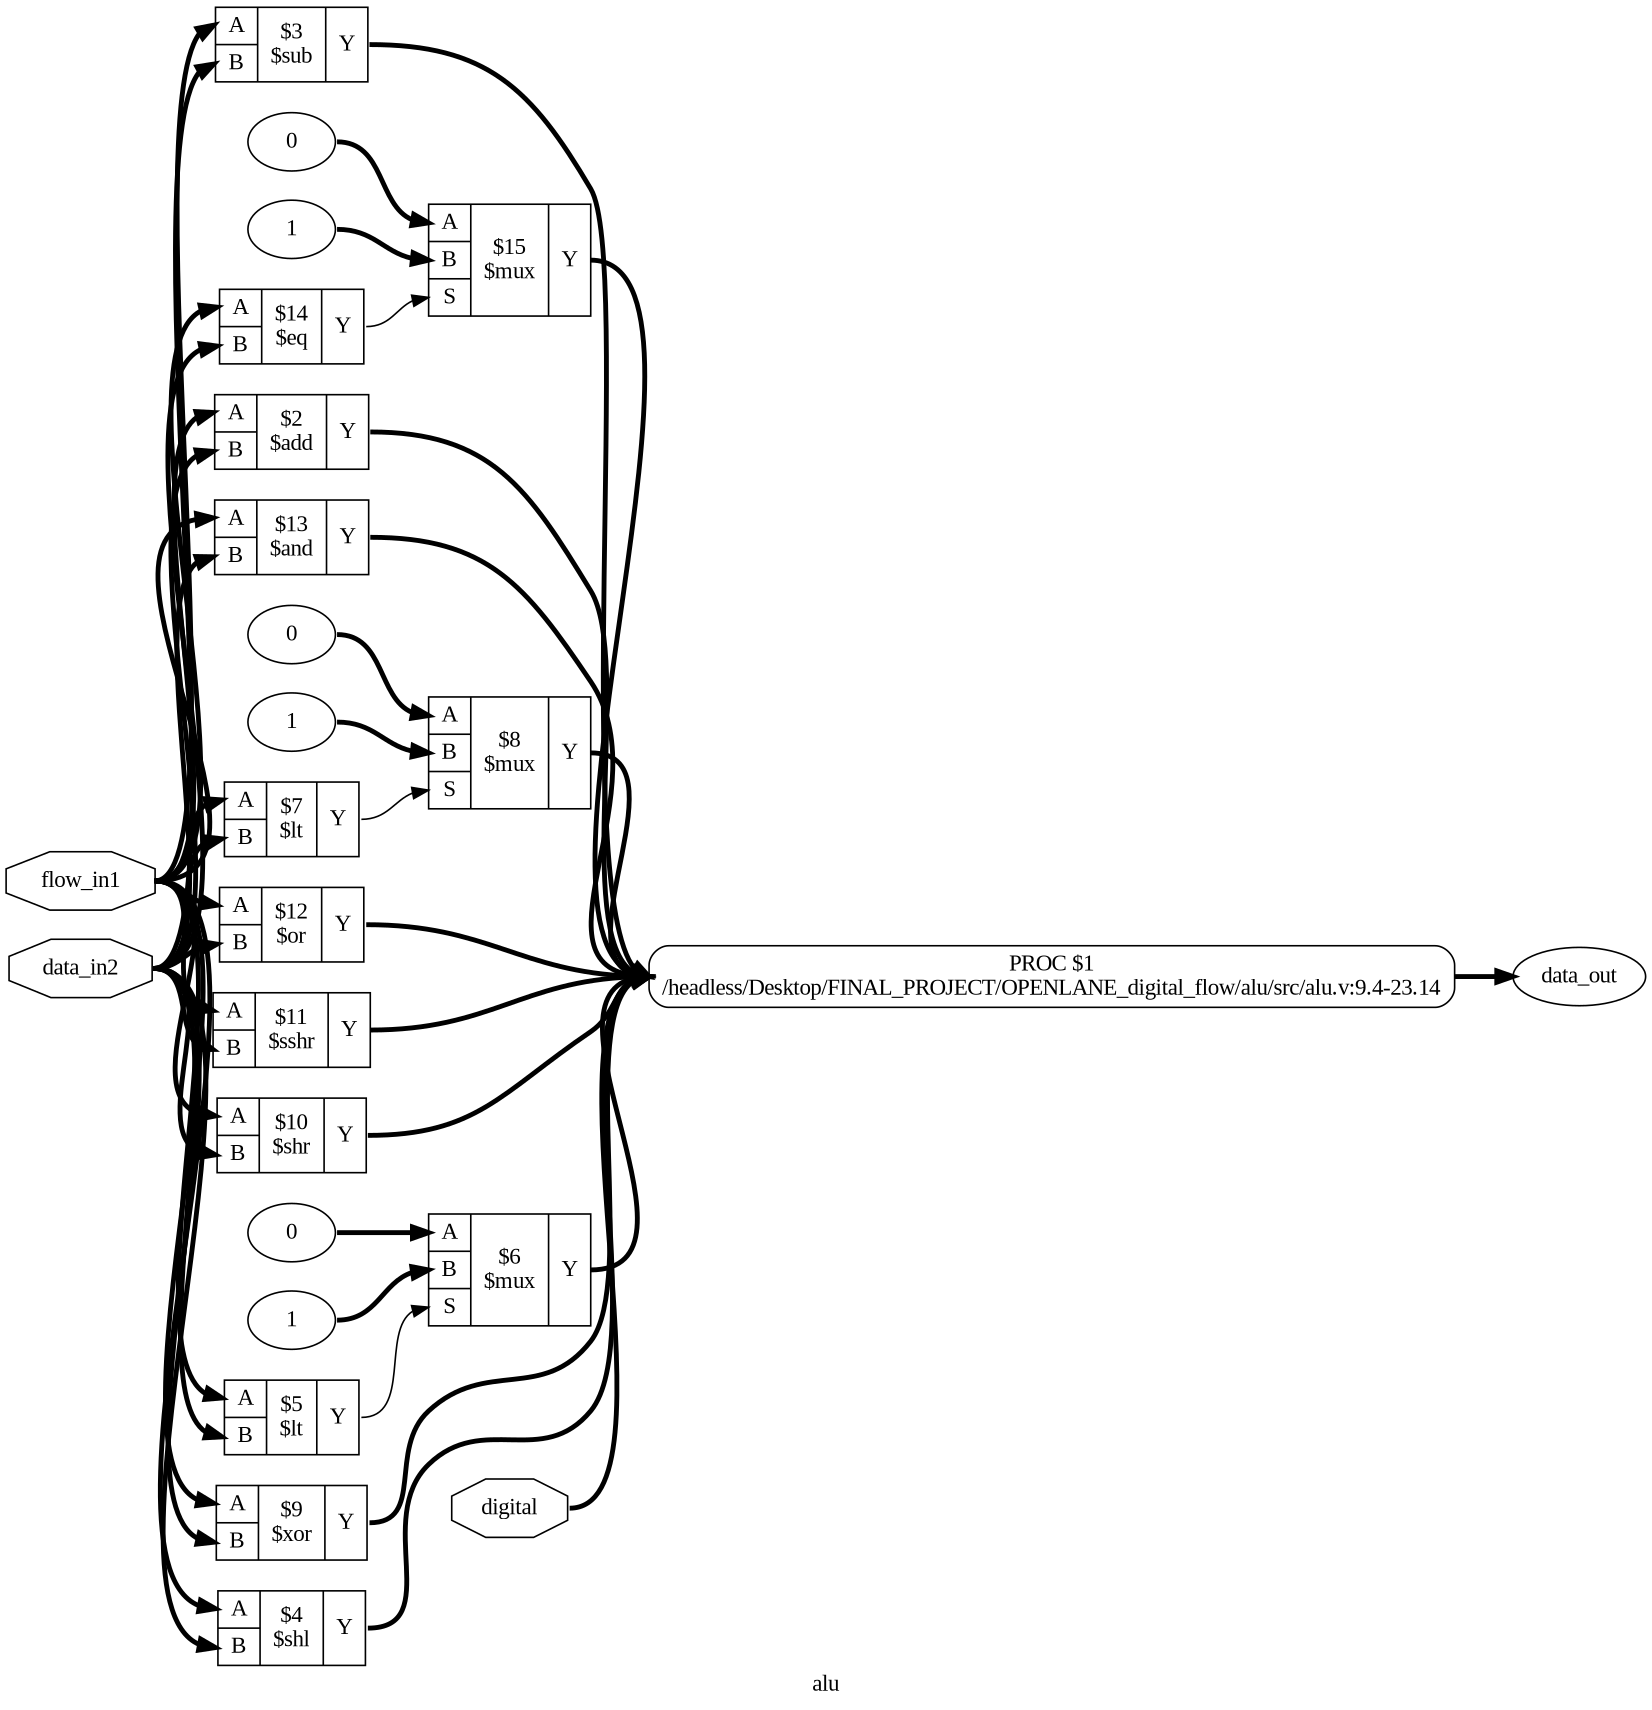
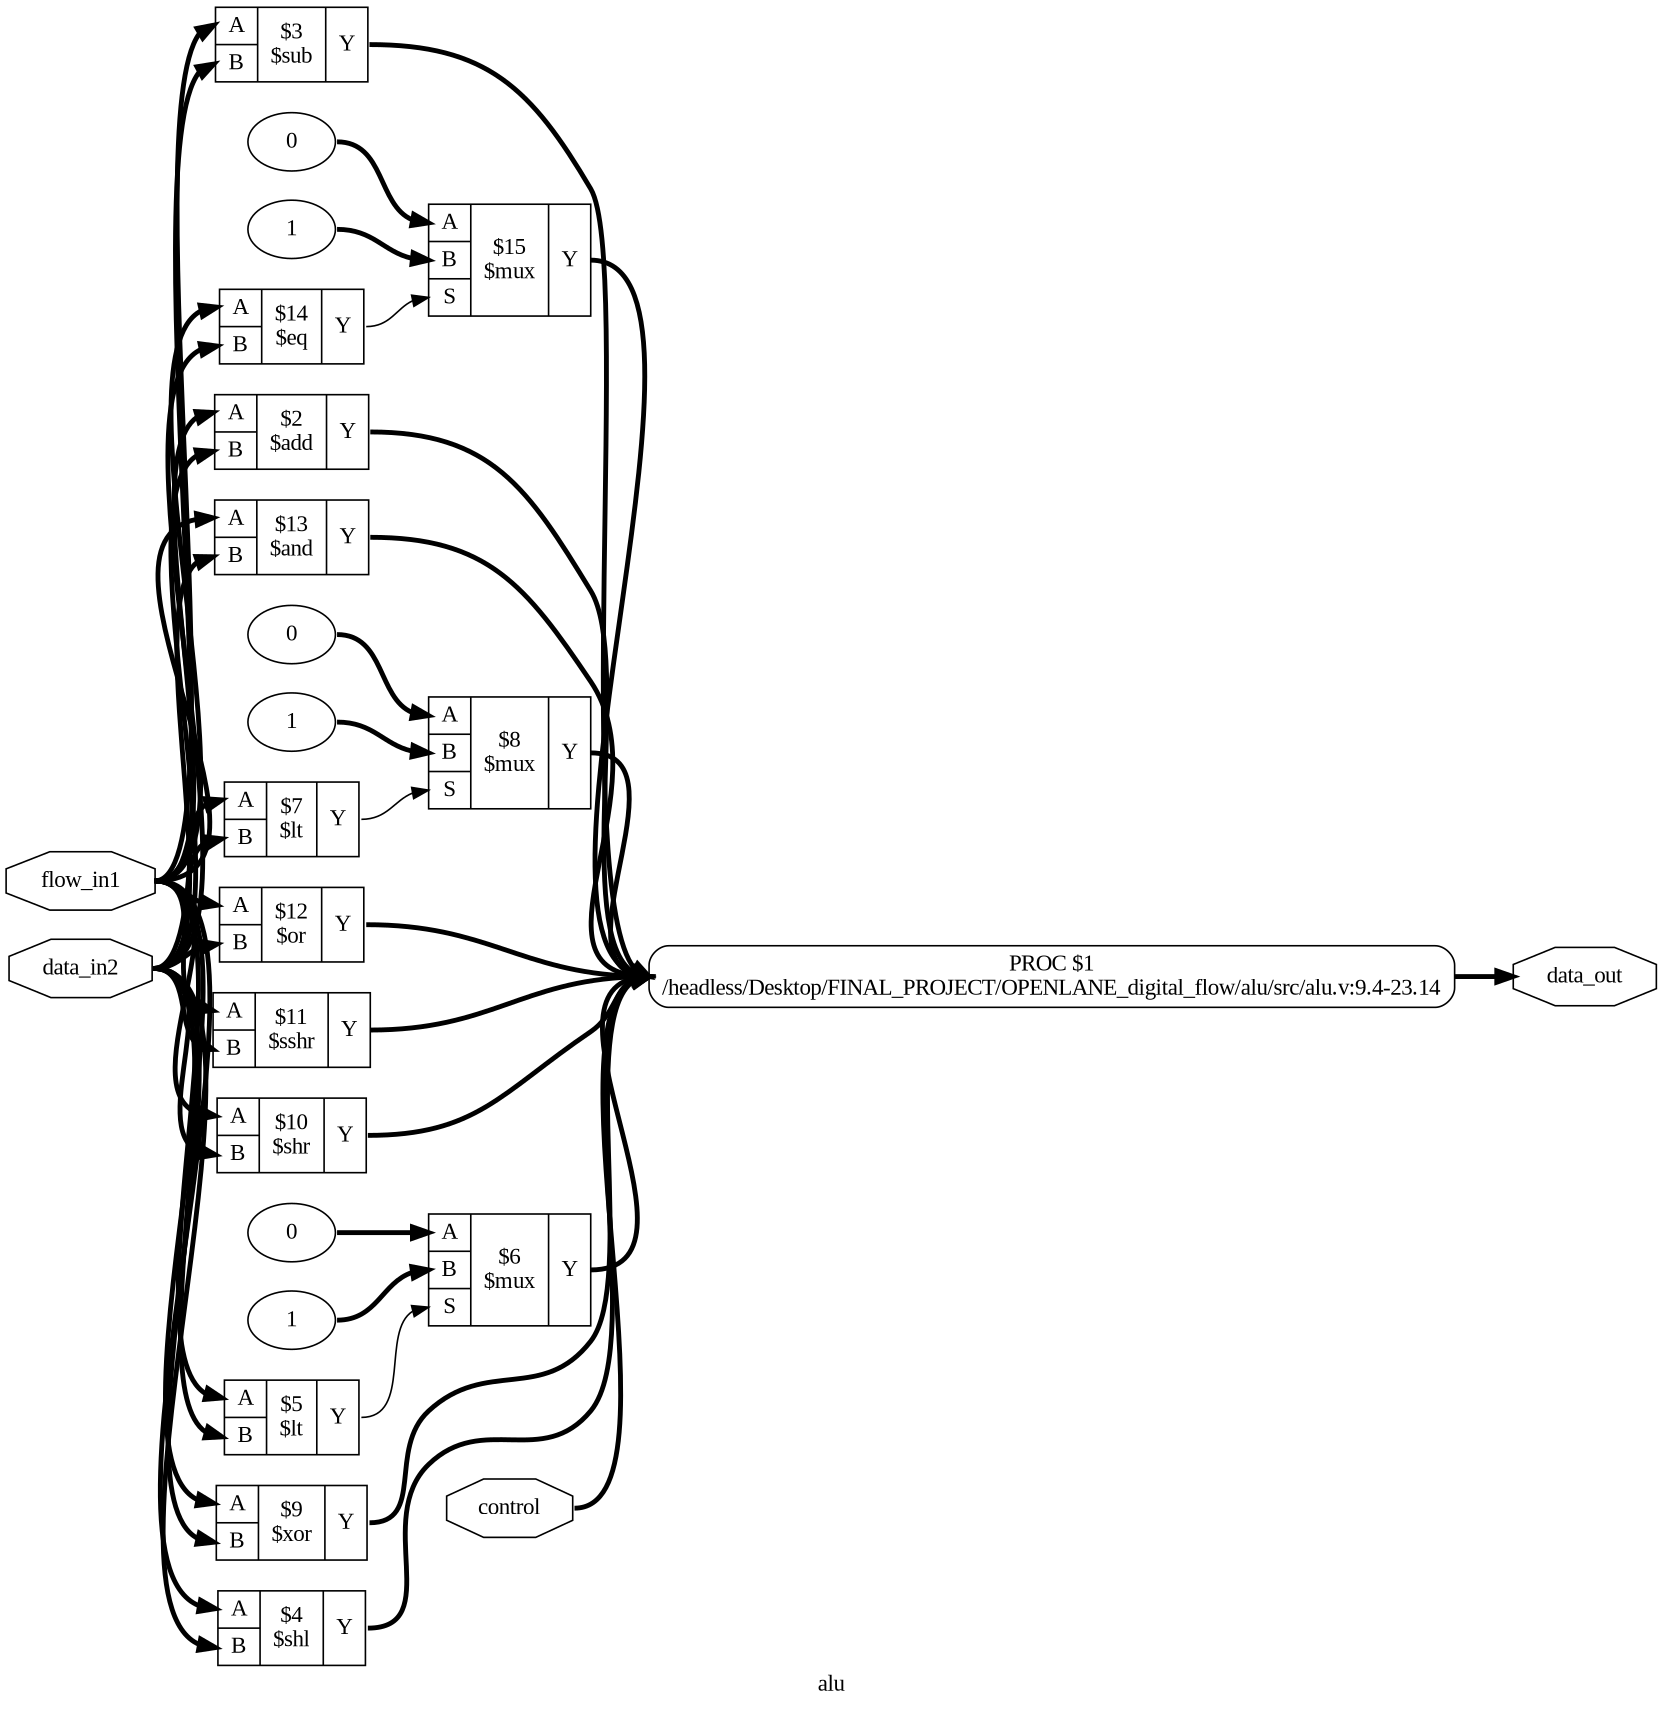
node "data_out": shape ellipse -> octagon
node "digital": label "digital" -> "control"
